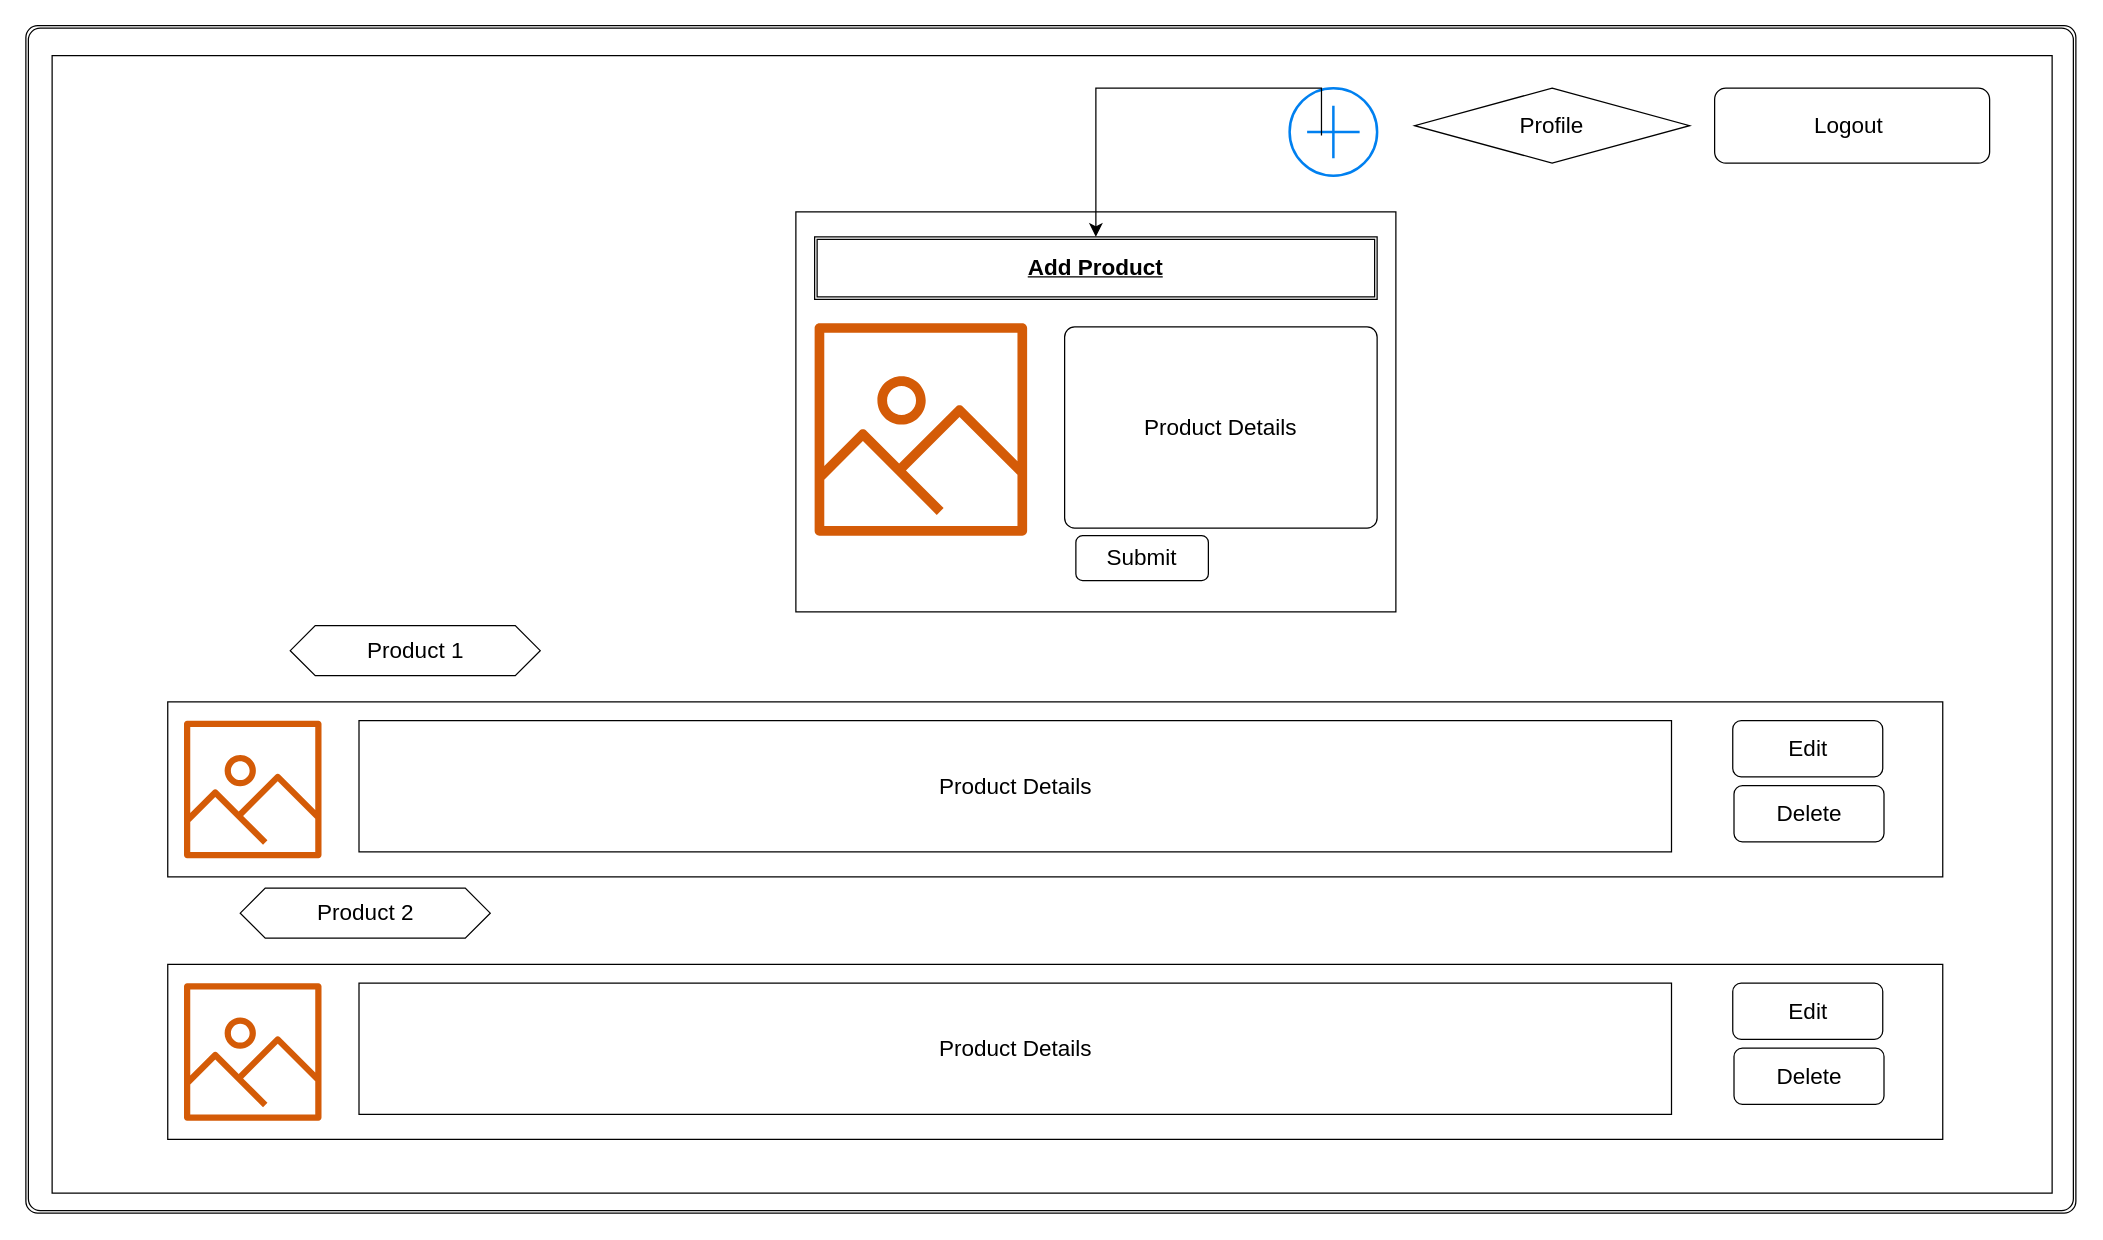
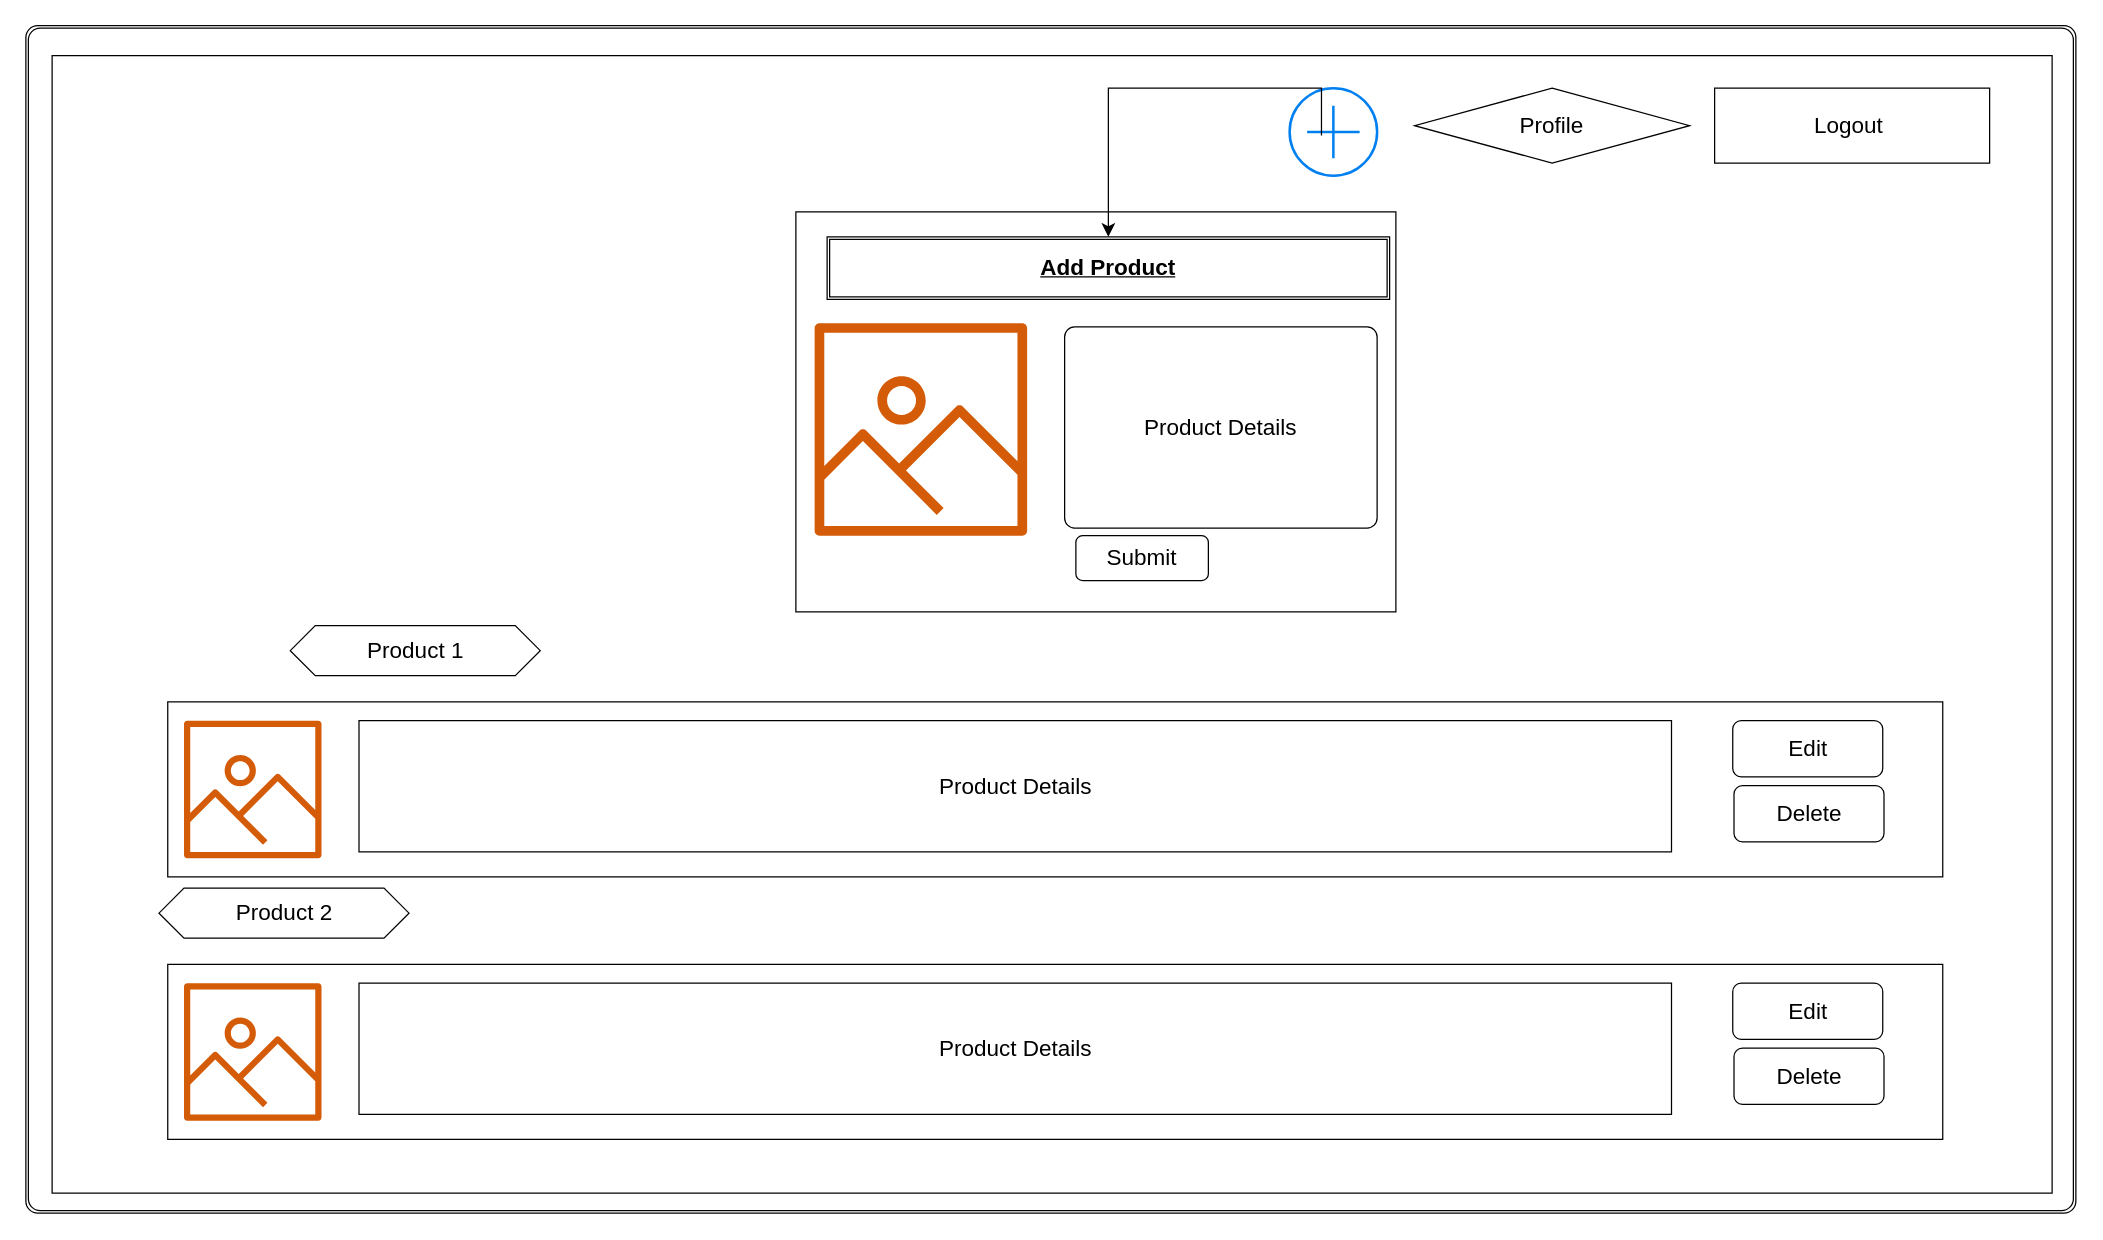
node "Logout": shape rounded rectangle -> rectangle
node "Add Product": moved (1096, 268) -> (1108, 268)
node "Product 2": moved (365, 913) -> (284, 913)
